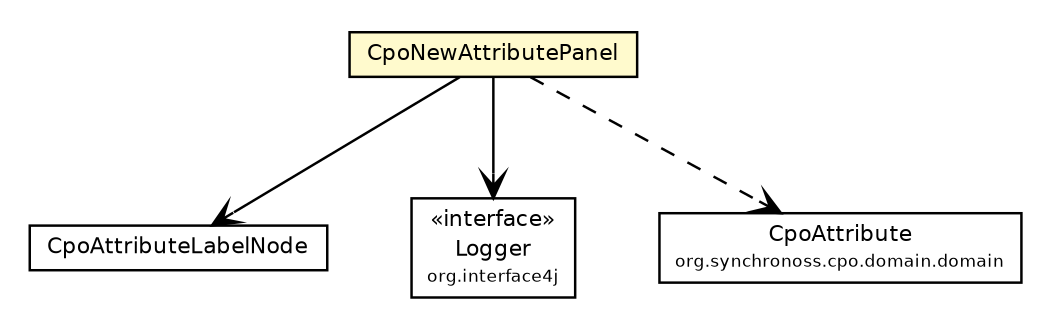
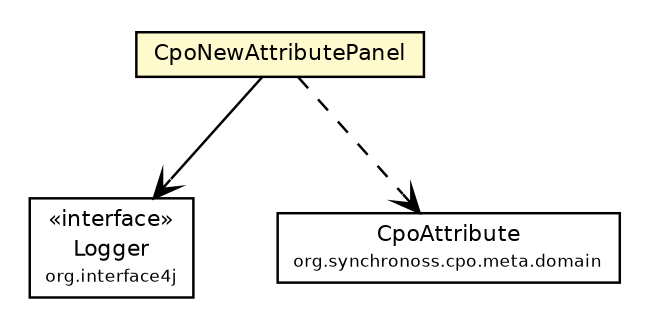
node "CpoAttributeLabelNode": removed
node "CpoAttribute": text "org.synchronoss.cpo.domain.domain" -> "org.synchronoss.cpo.meta.domain"
